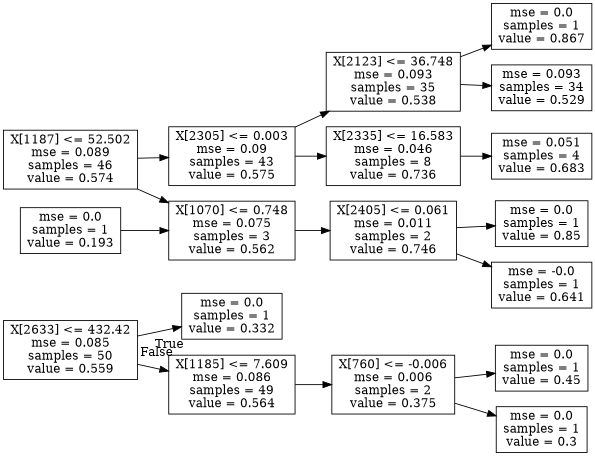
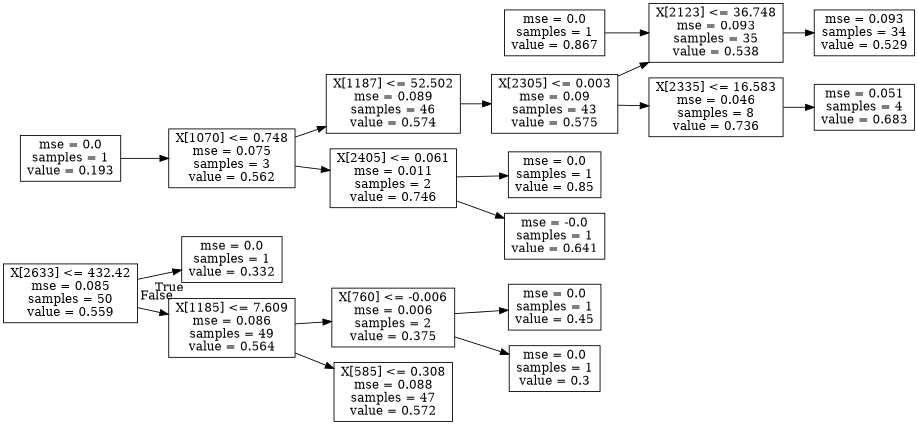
edge "X[2123] <= 36.748 mse = 0.093 samples = 35 value = 0.538" -> "mse = 0.0 samples = 1 value = 0.867": reversed
edge "X[1187] <= 52.502 mse = 0.089 samples = 46 value = 0.574" -> "X[1070] <= 0.748 mse = 0.075 samples = 3 value = 0.562": reversed
node "X[585] <= 0.308 mse = 0.088 samples = 47 value = 0.572": added
